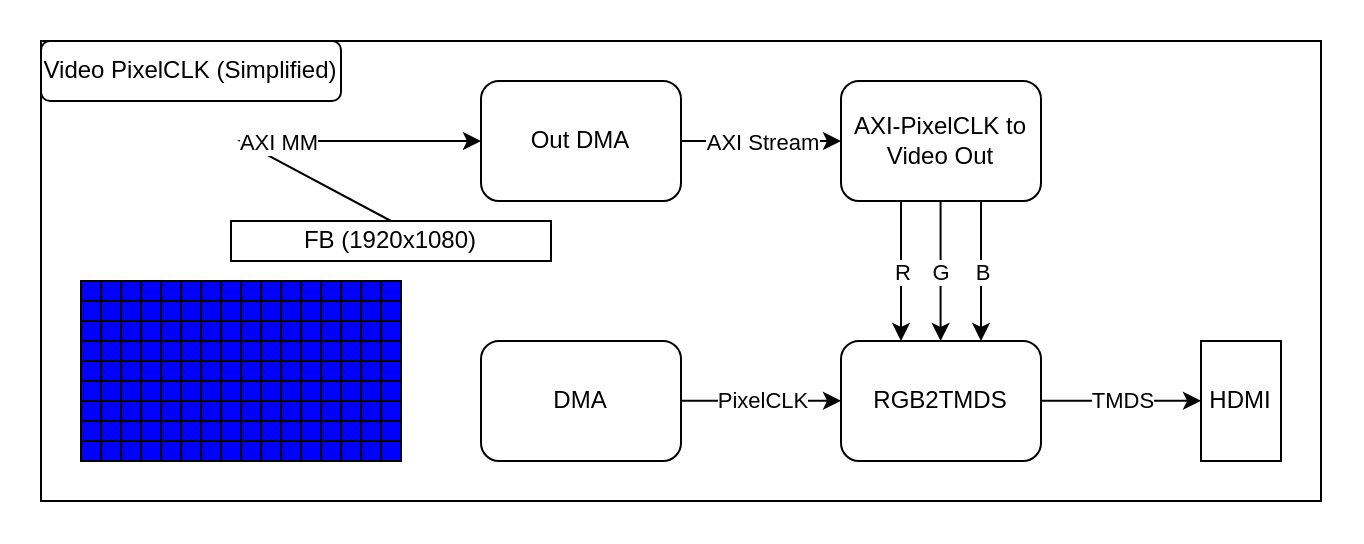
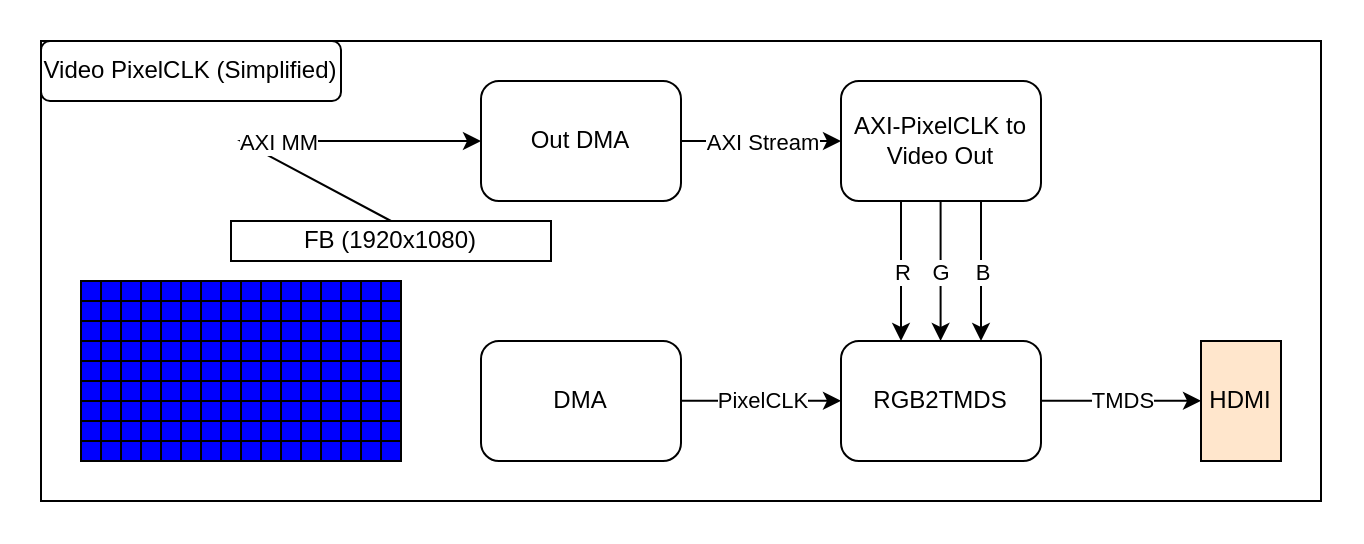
node "HDMI": fillcolor #ffffff -> #ffe6cc
